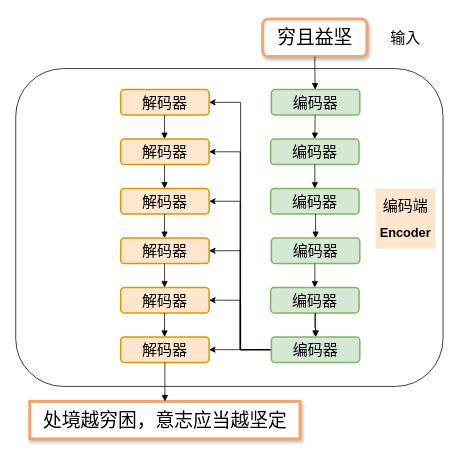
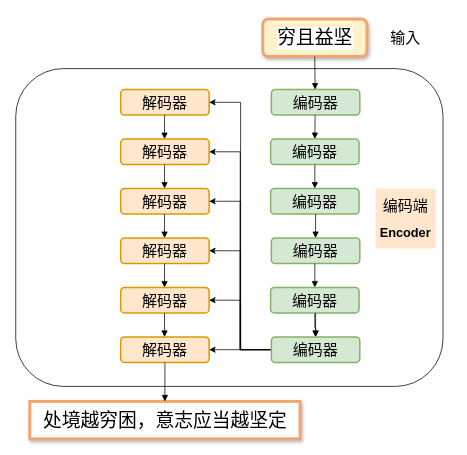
node "穷且益坚": fillcolor #ffffff -> #fff2cc
